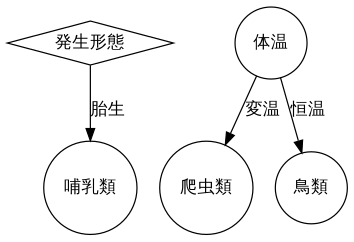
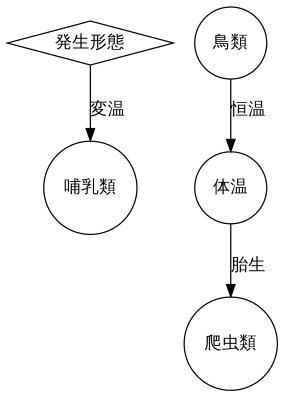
edge "体温" -> "鳥類": reversed
edge "発生形態" -> "哺乳類": label "胎生" -> "変温"
edge "体温" -> "爬虫類": label "変温" -> "胎生"
